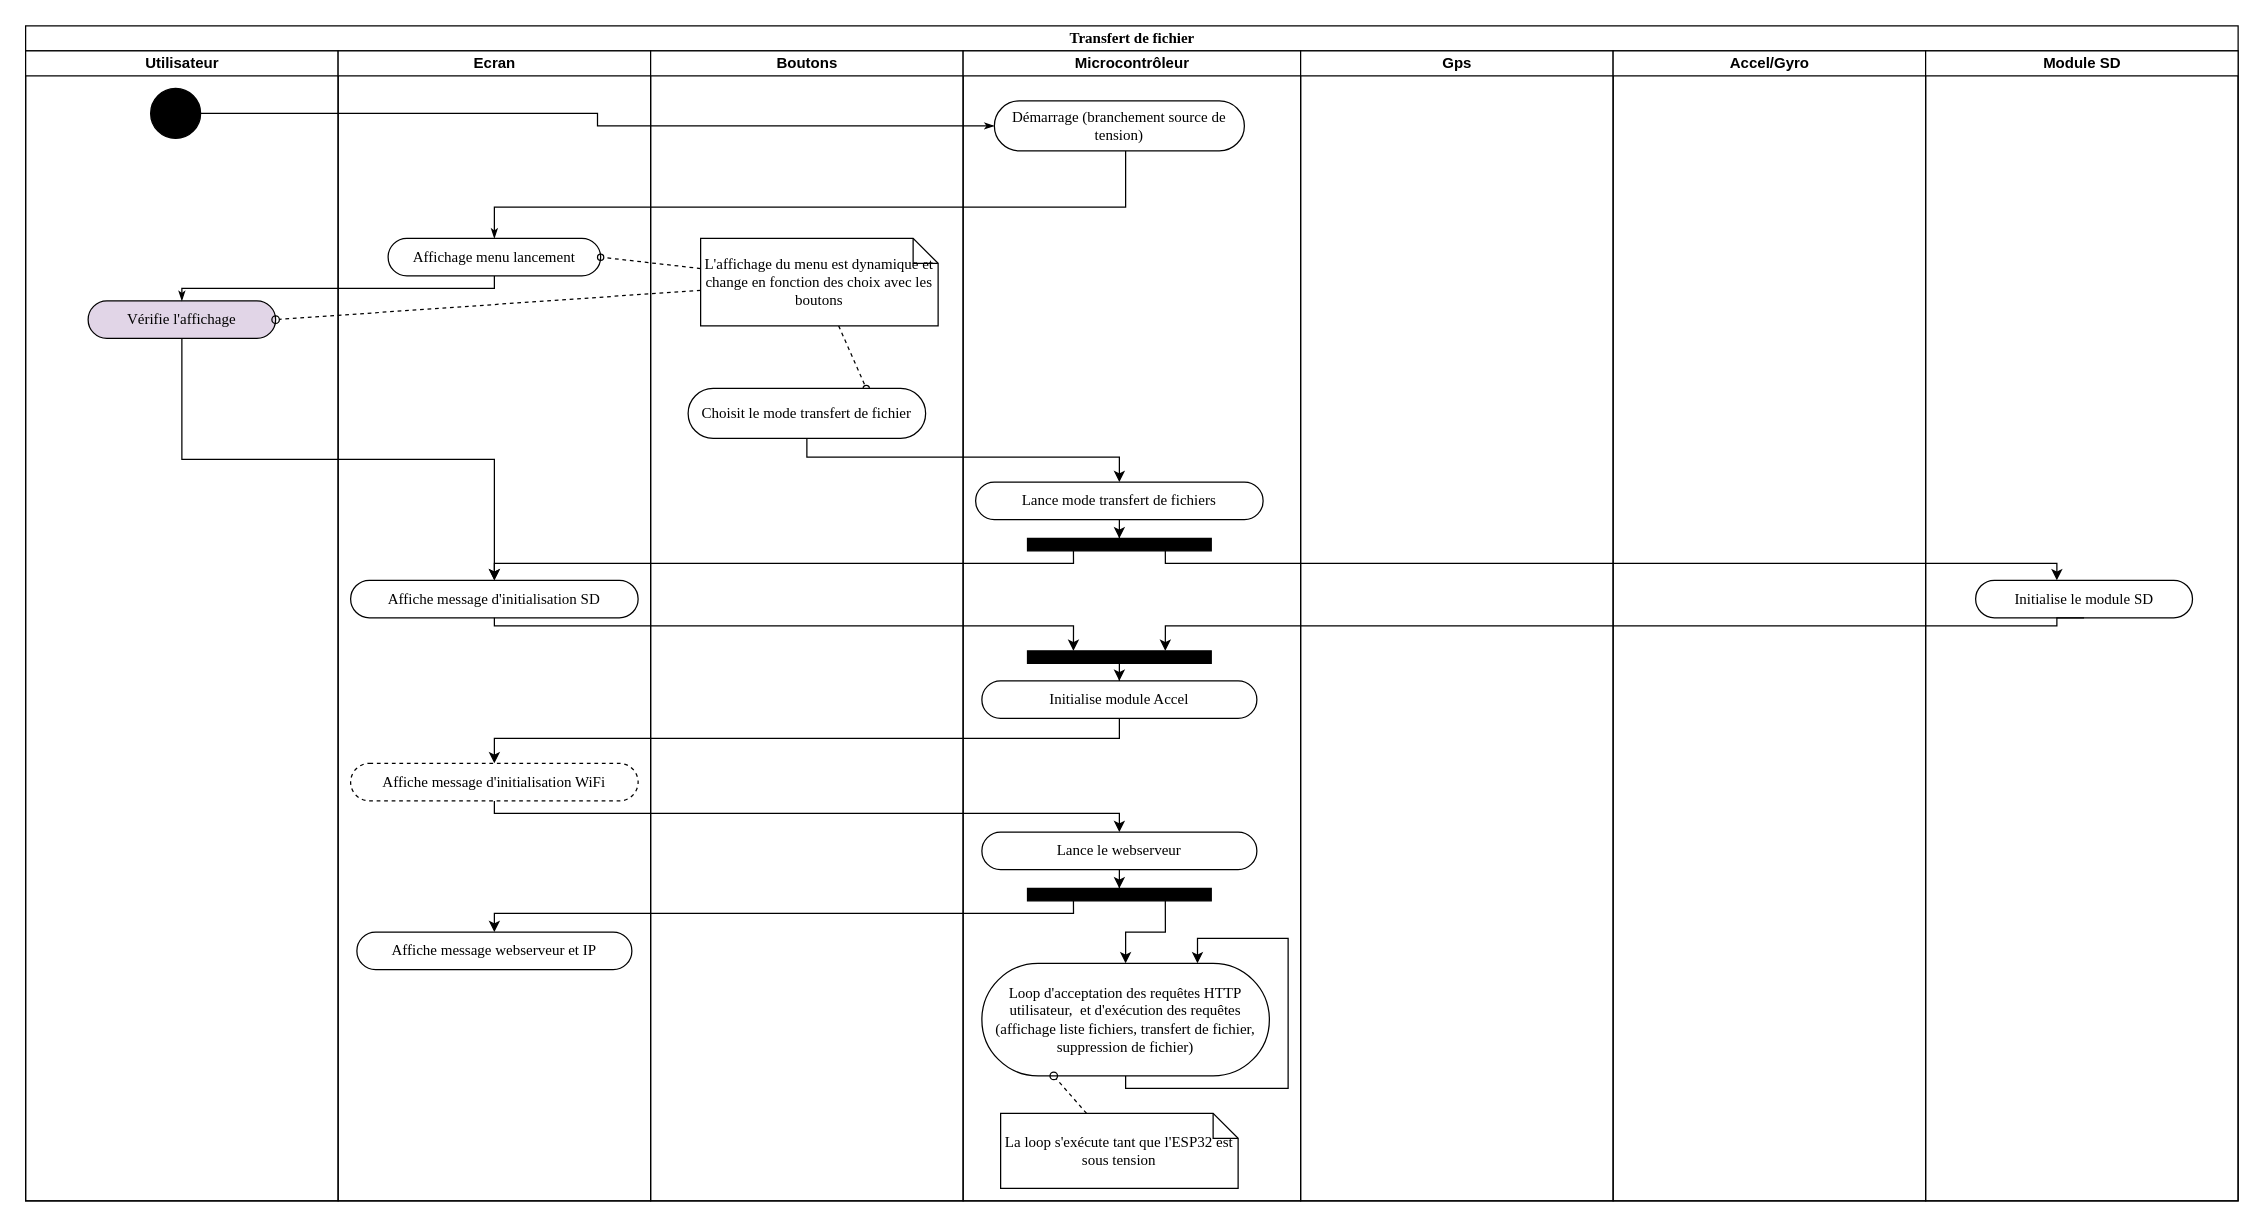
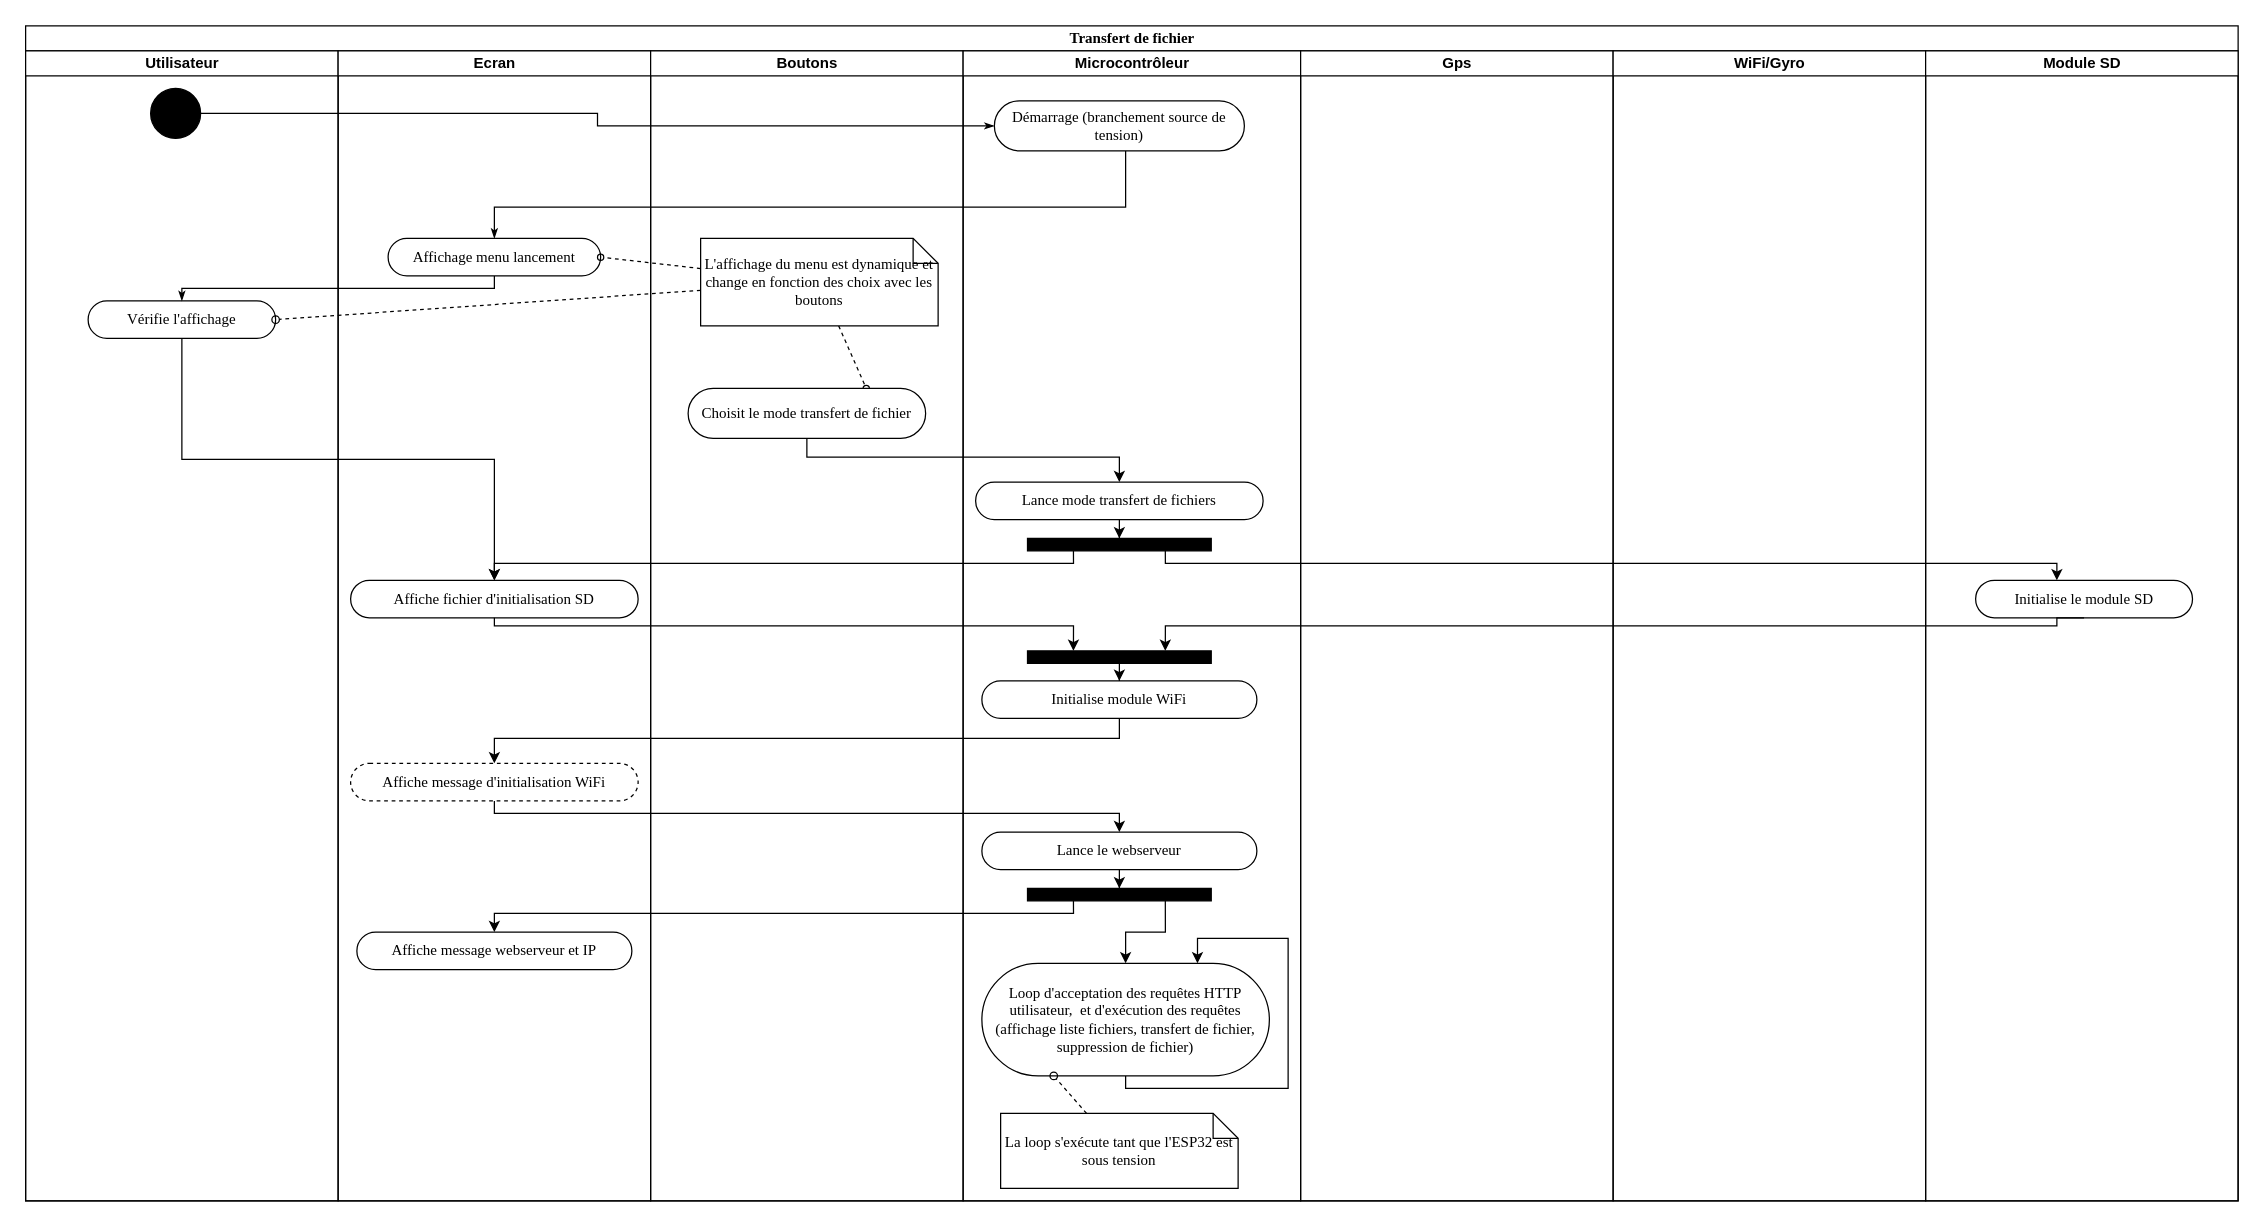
node "Accel/Gyro": label "Accel/Gyro" -> "WiFi/Gyro"
node "Vérifie l'affichage": fillcolor #e1d5e7 -> #ffffff
node "Affiche message d'initialisation SD": label "Affiche message d'initialisation SD" -> "Affiche fichier d'initialisation SD"
node "Initialise module Accel": label "Initialise module Accel" -> "Initialise module WiFi"
